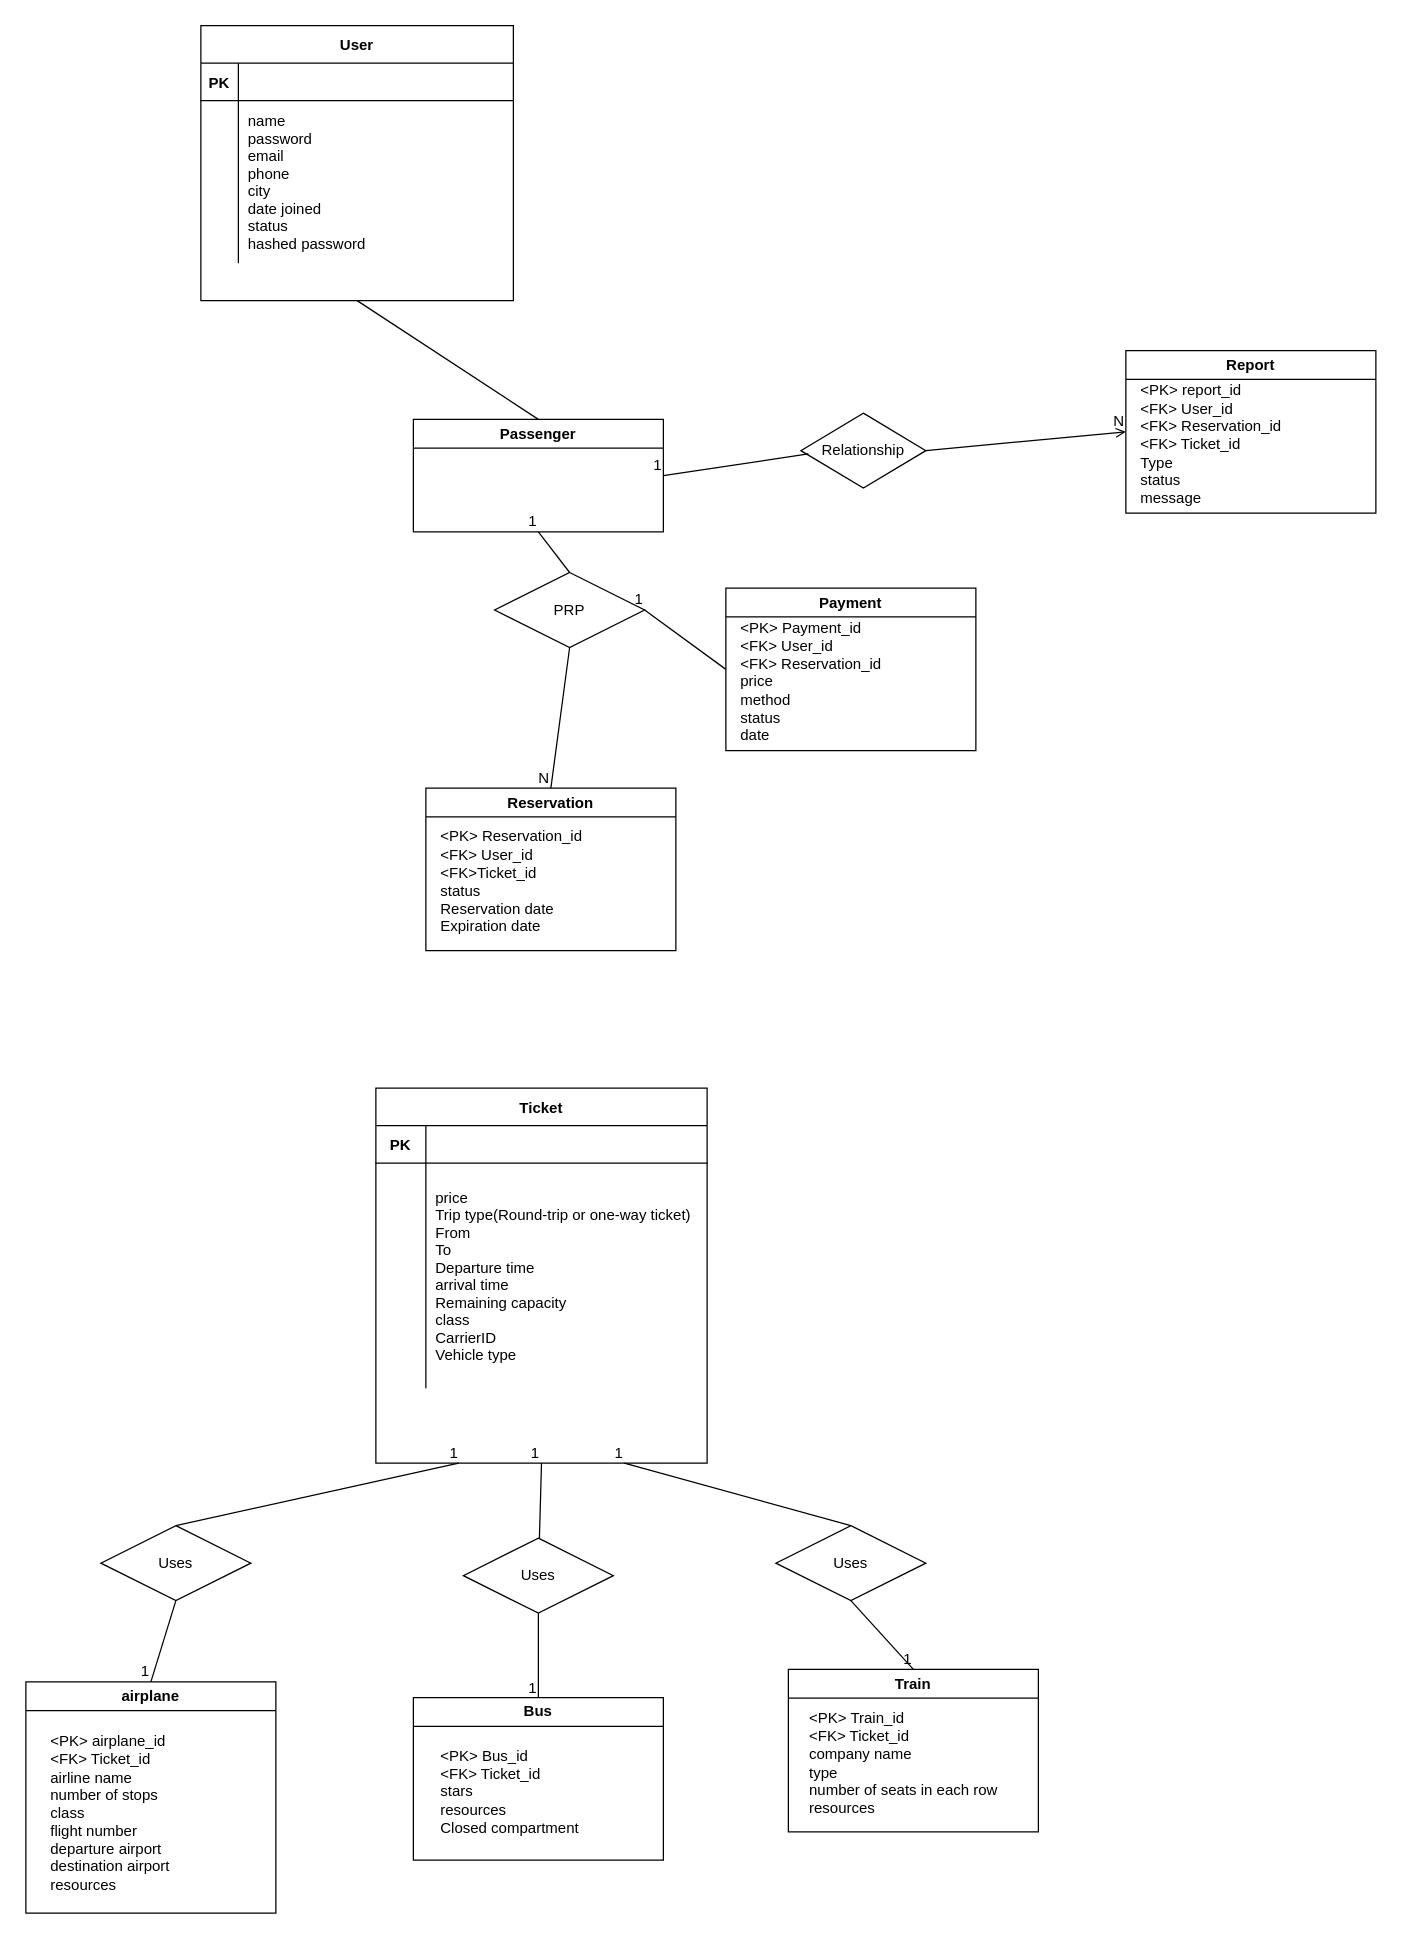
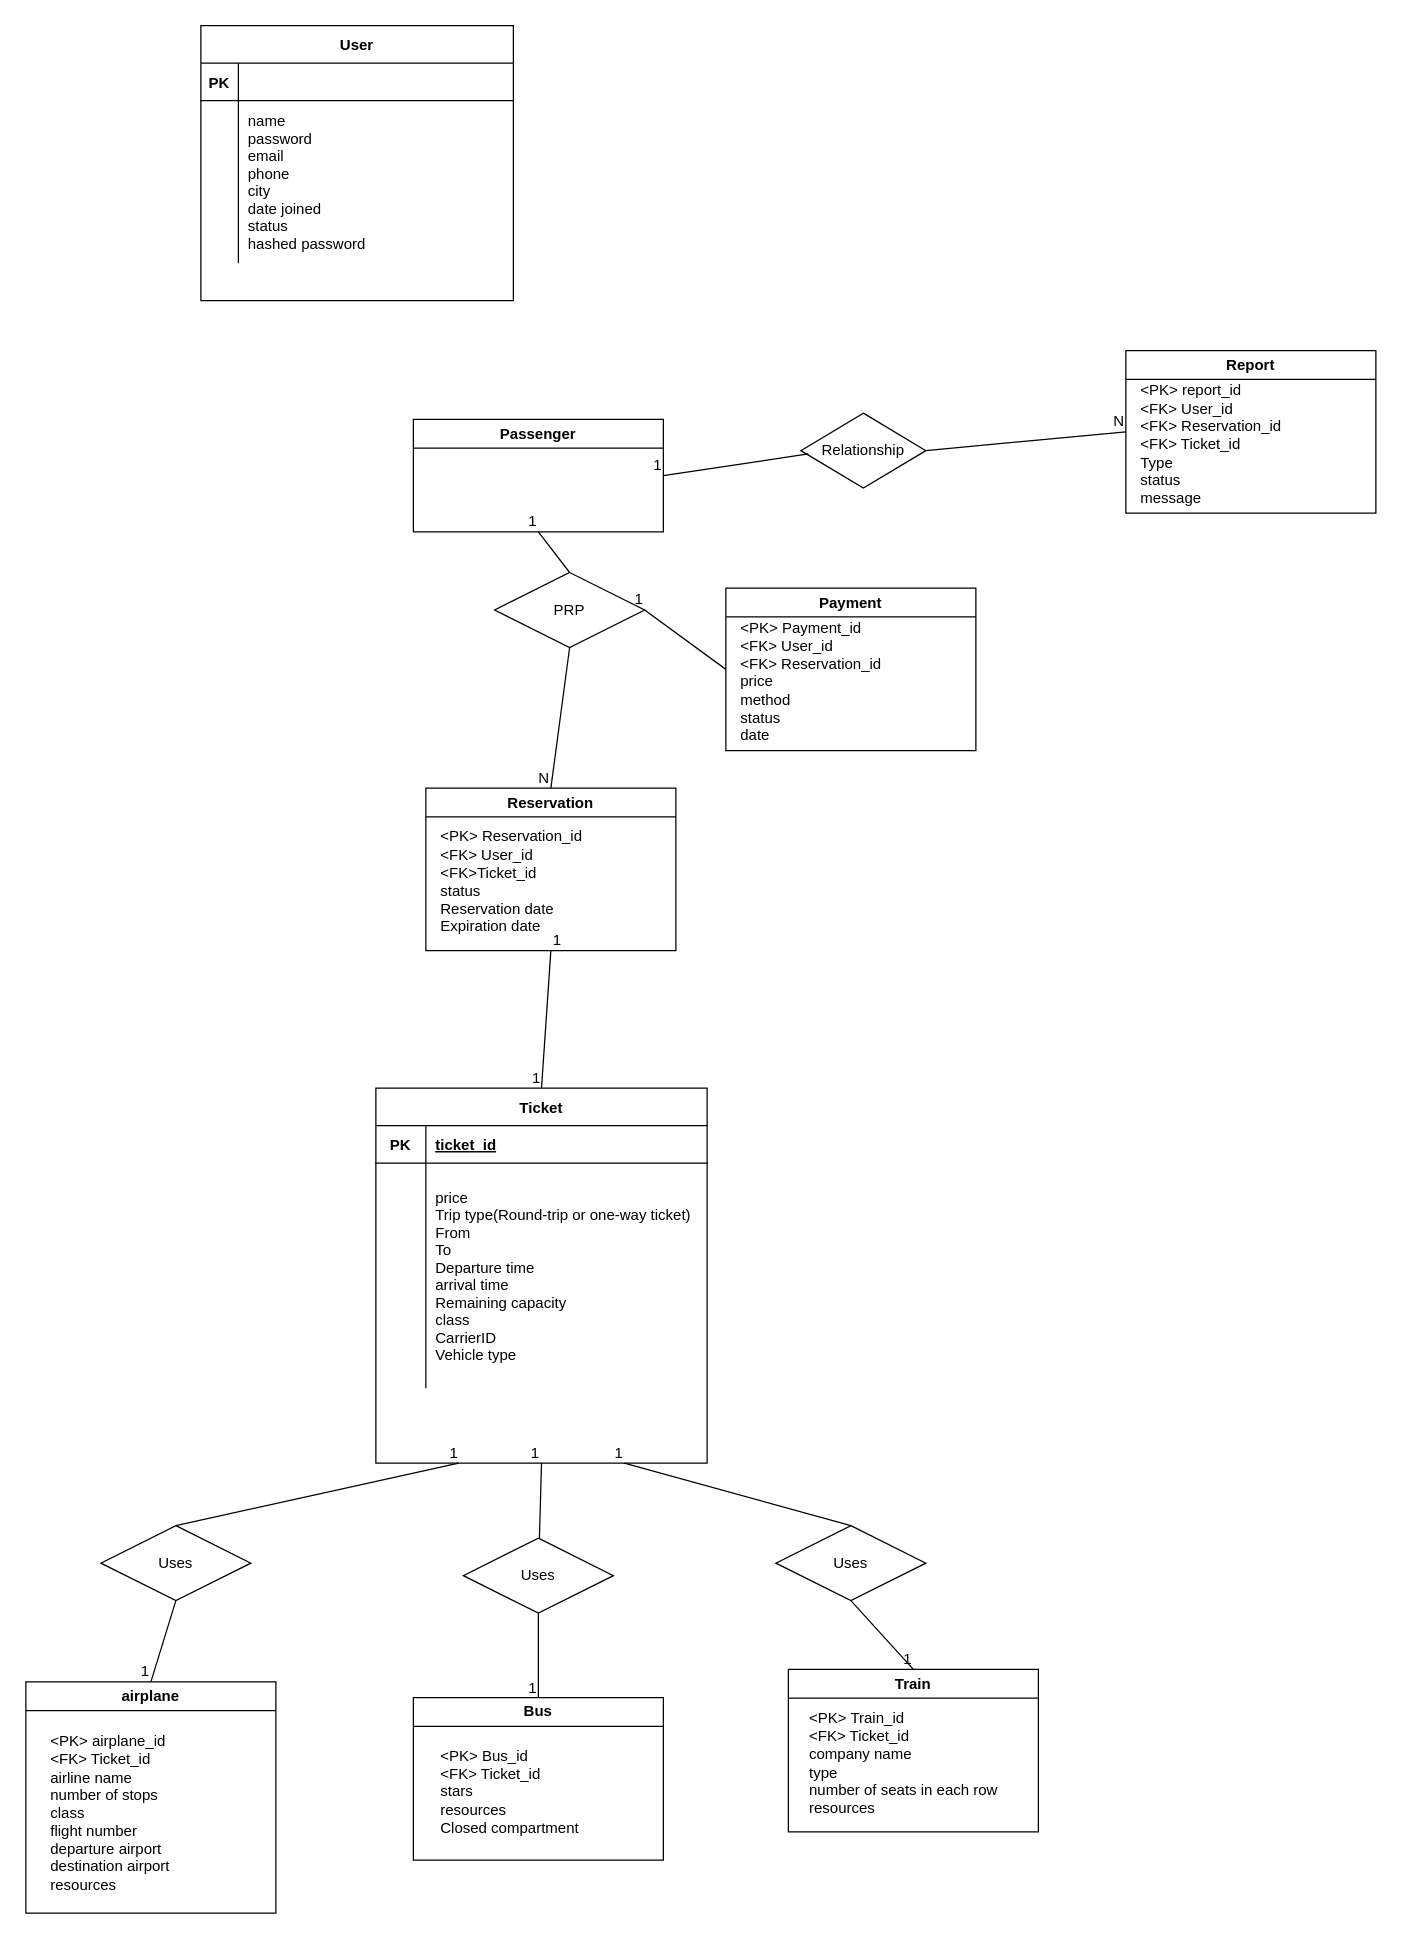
edge "User" -- "Passenger": removed
edge "Relationship" -> "Report": arrowhead open -> none
edge "Reservation" -- "Ticket": added, labels "1", "1"
node "ticket_id": added
